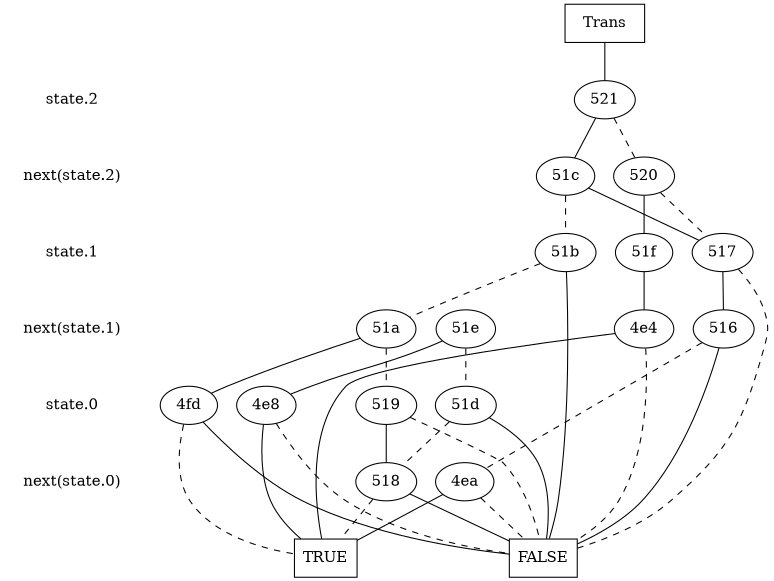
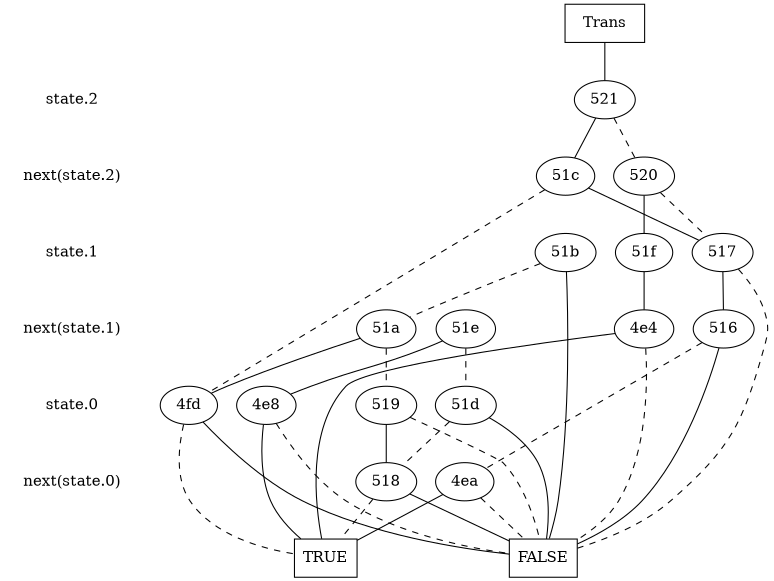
edge "51c" -- "51b": now "51c" -- "4fd"
